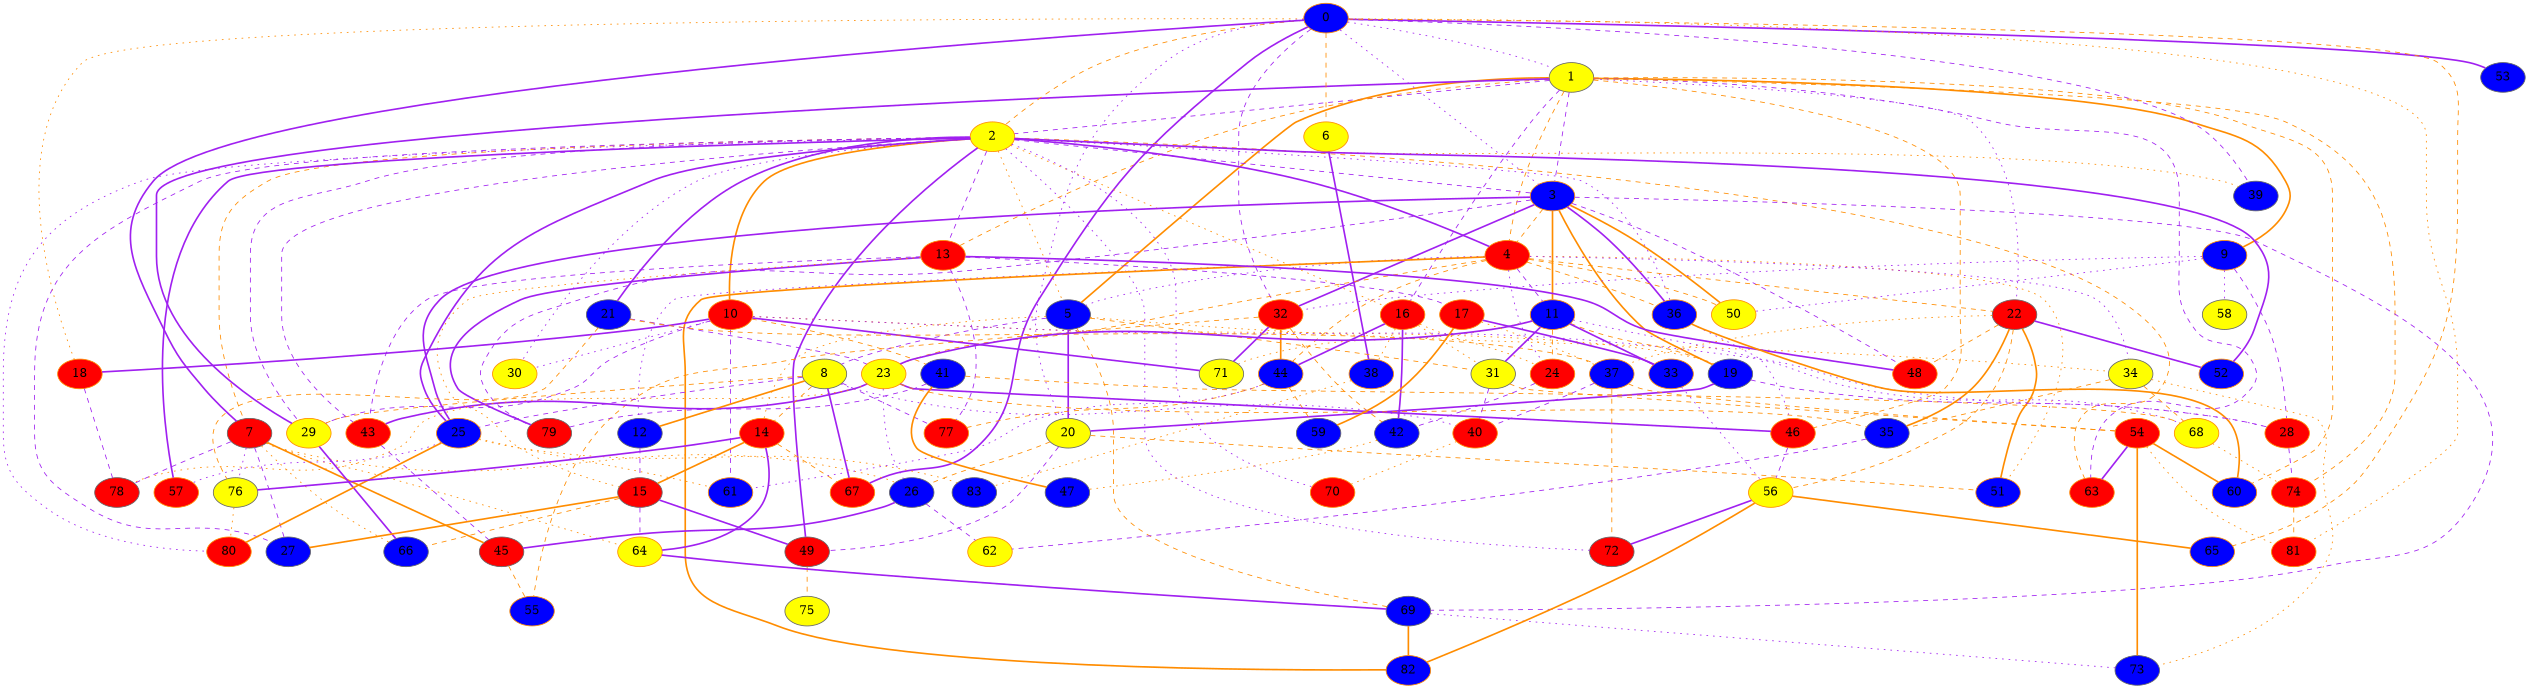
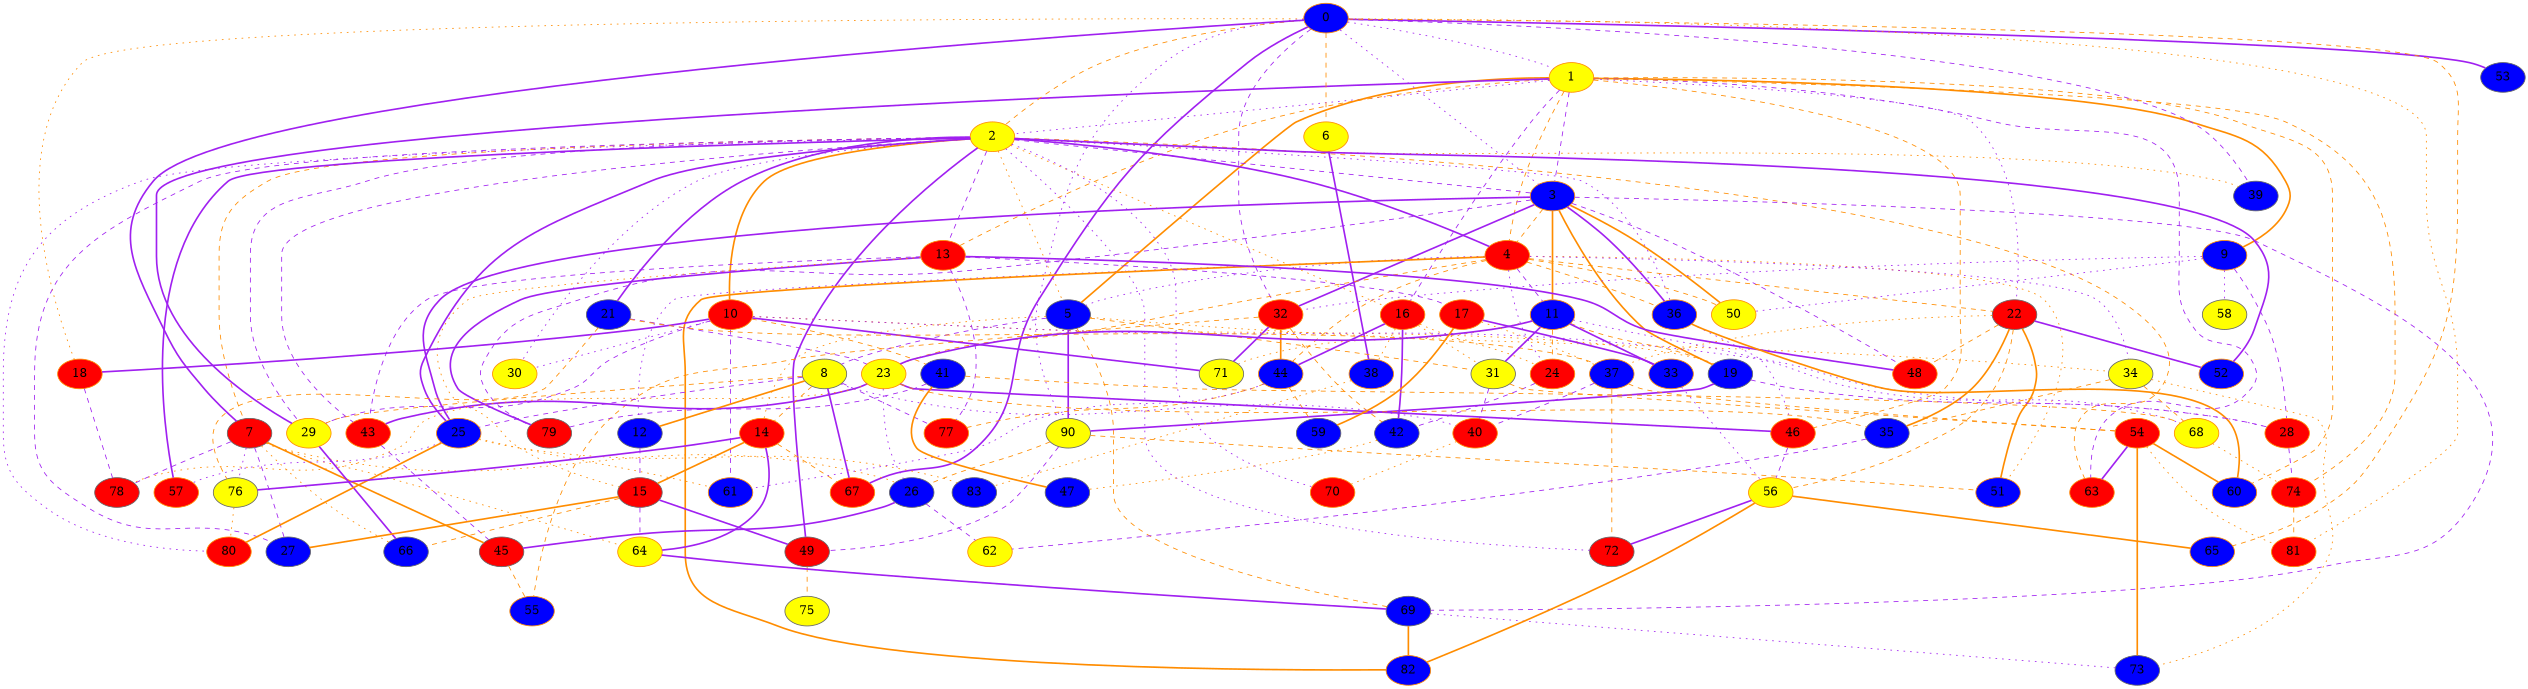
node "1": color gray40 -> darkorange
edge "1" -- "2": style dashed -> dotted
node "20": label "20" -> "90"
